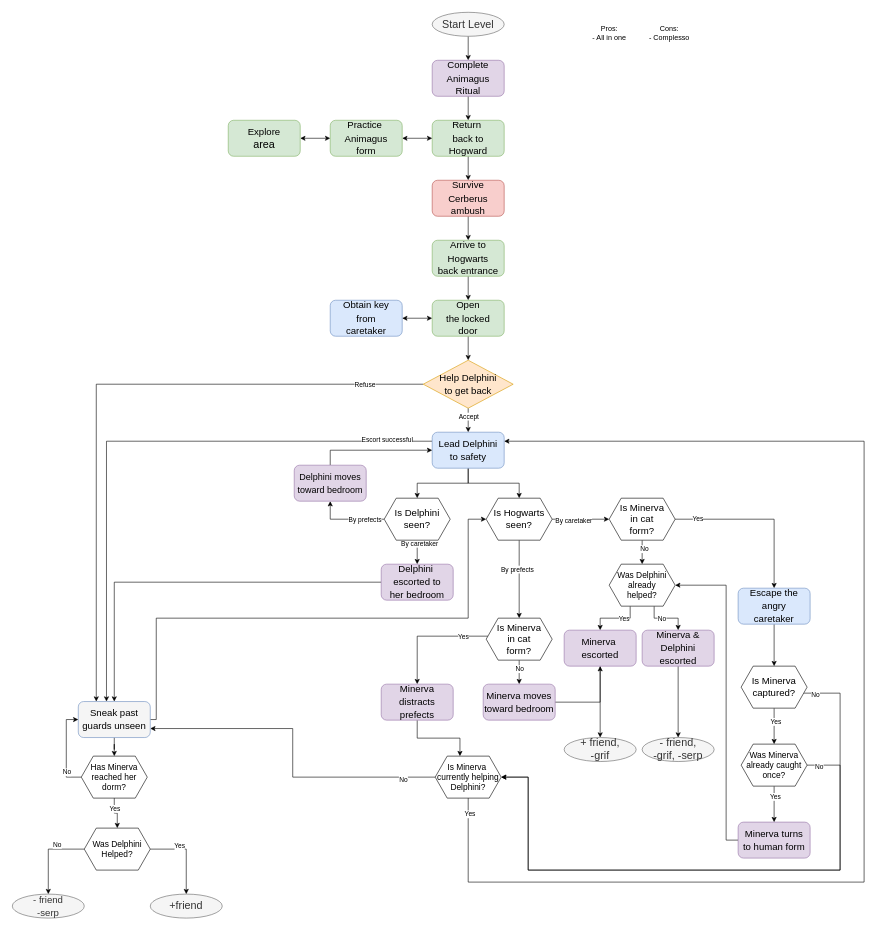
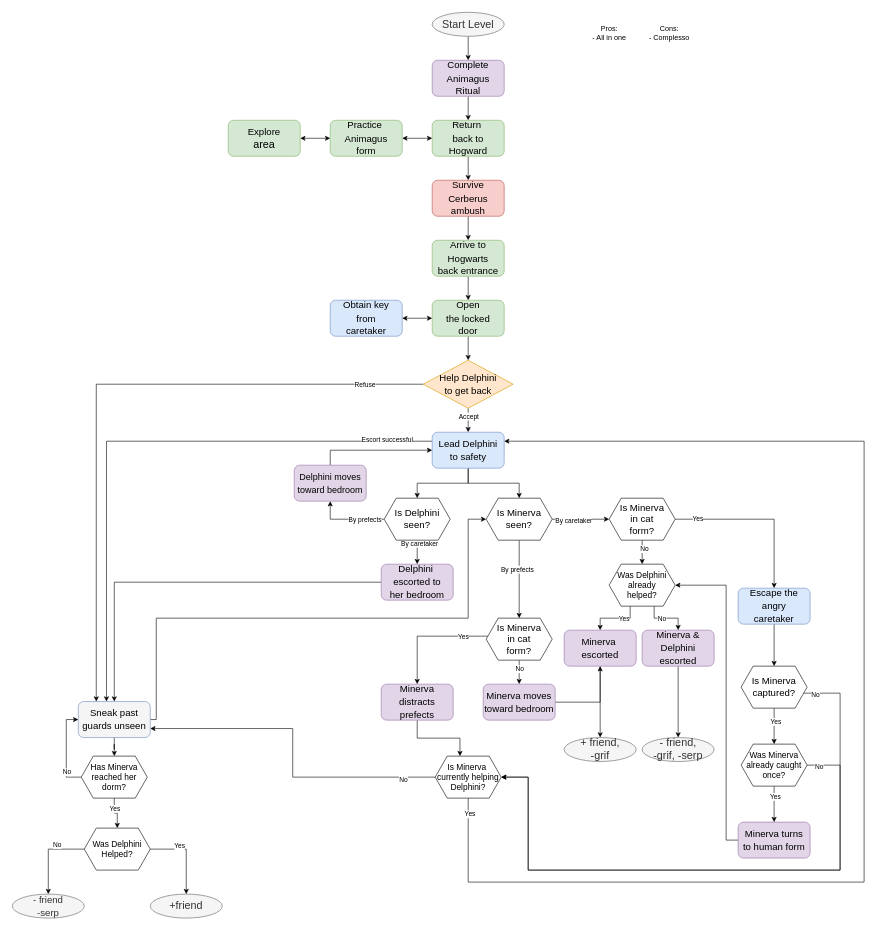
node "Is Hogwarts seen?": label "Is Hogwarts seen?" -> "Is Minerva seen?"
